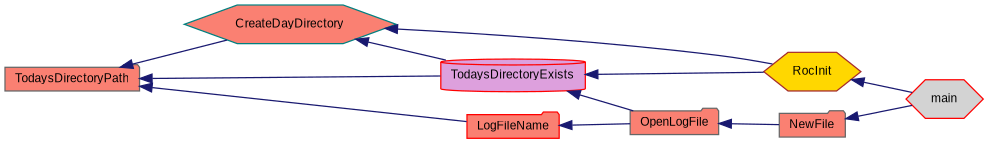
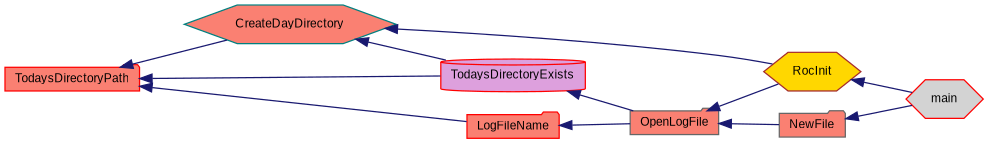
edge "RocInit" -> "TodaysDirectoryExists": now "RocInit" -> "OpenLogFile"
node "TodaysDirectoryPath": color gray40 -> red
